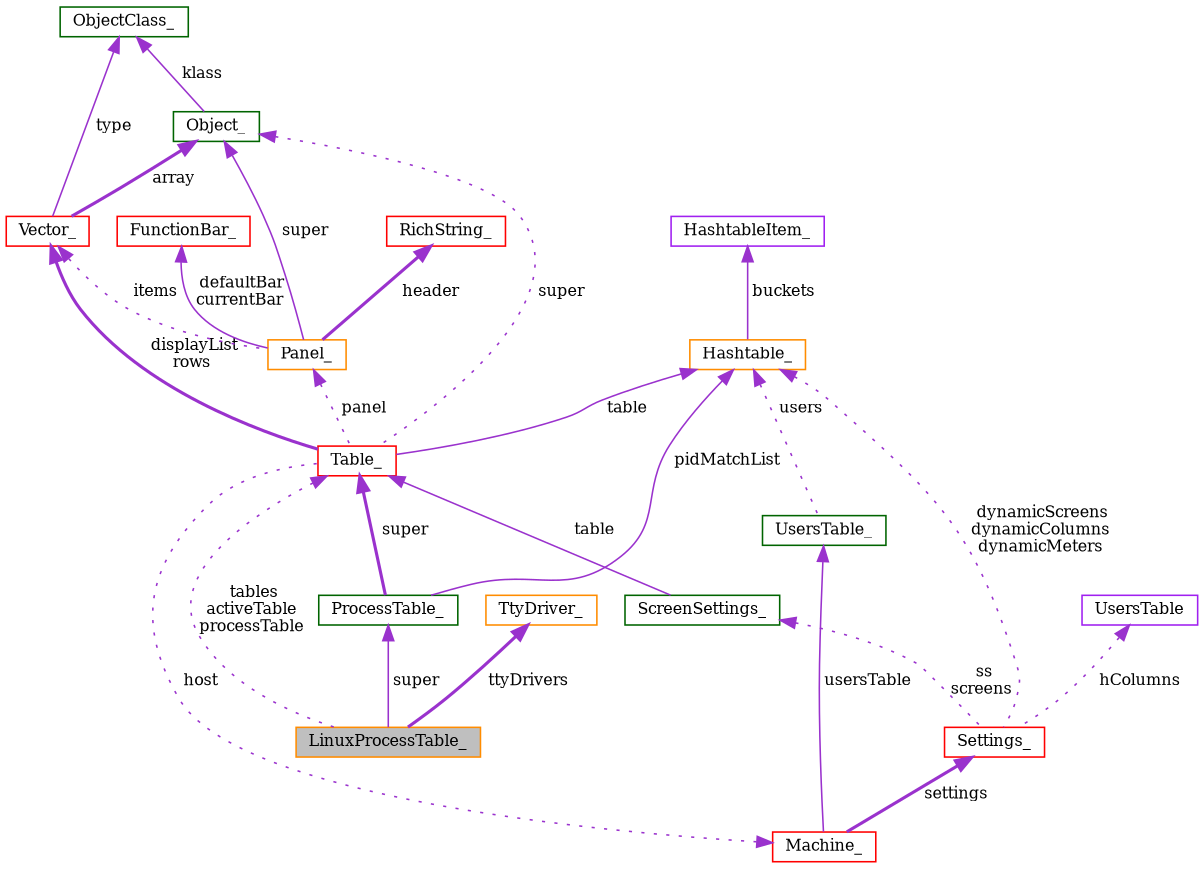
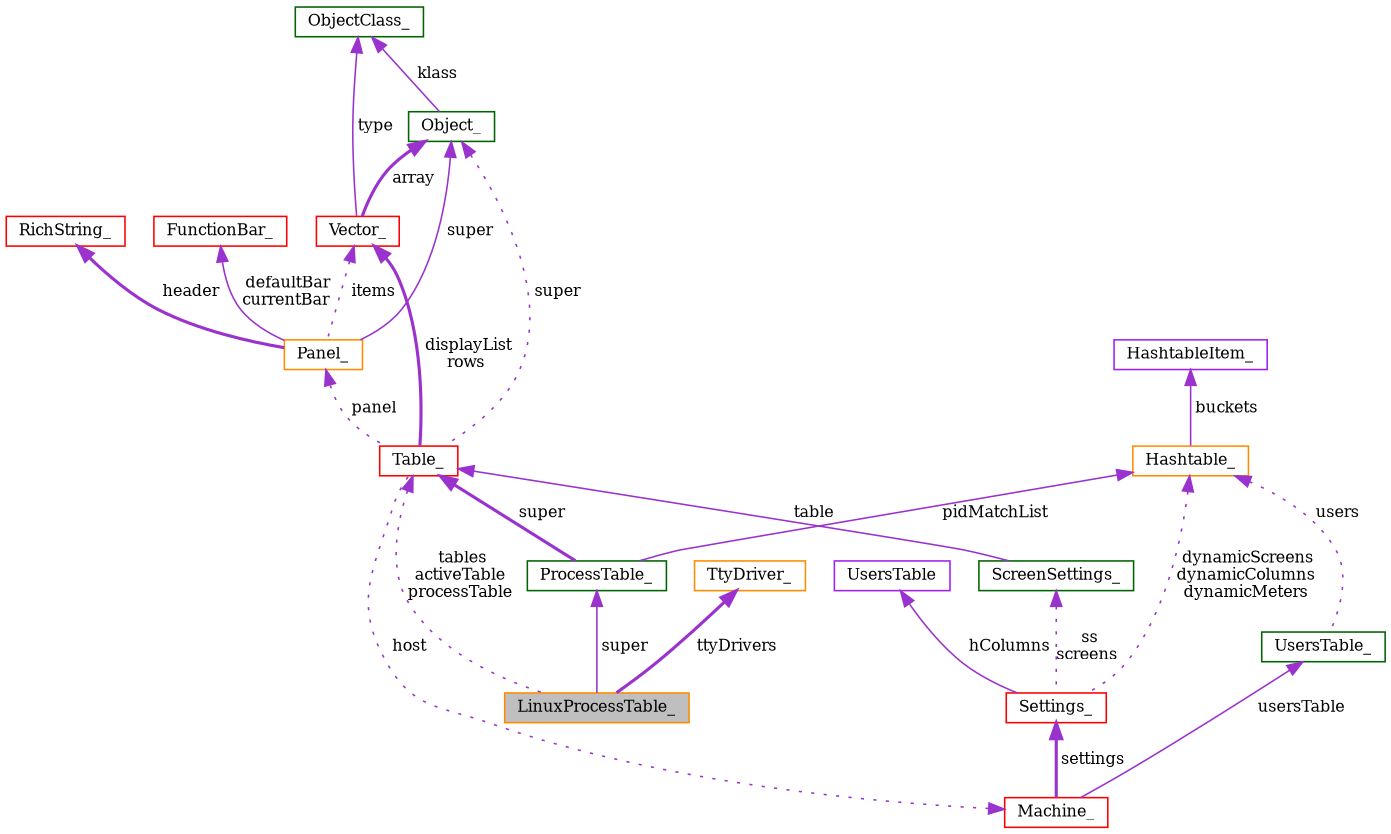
edge "Table_" -> "Hashtable_": removed, label "table"
edge "Settings_" -> "UsersTable": style dotted -> solid
